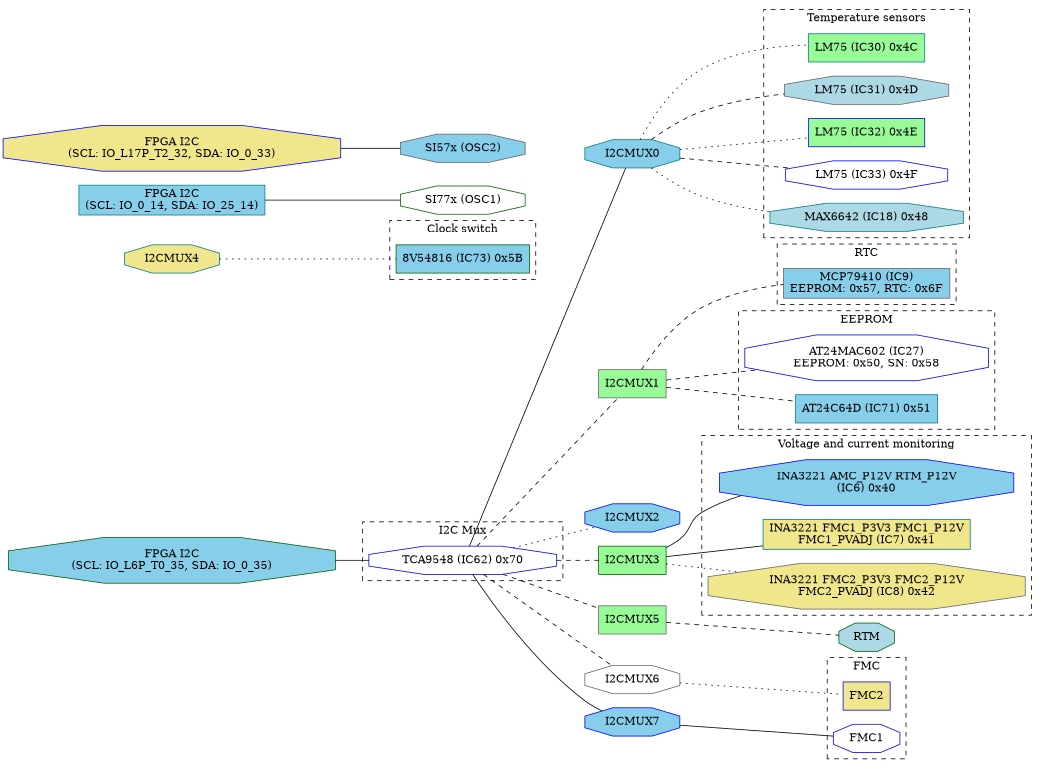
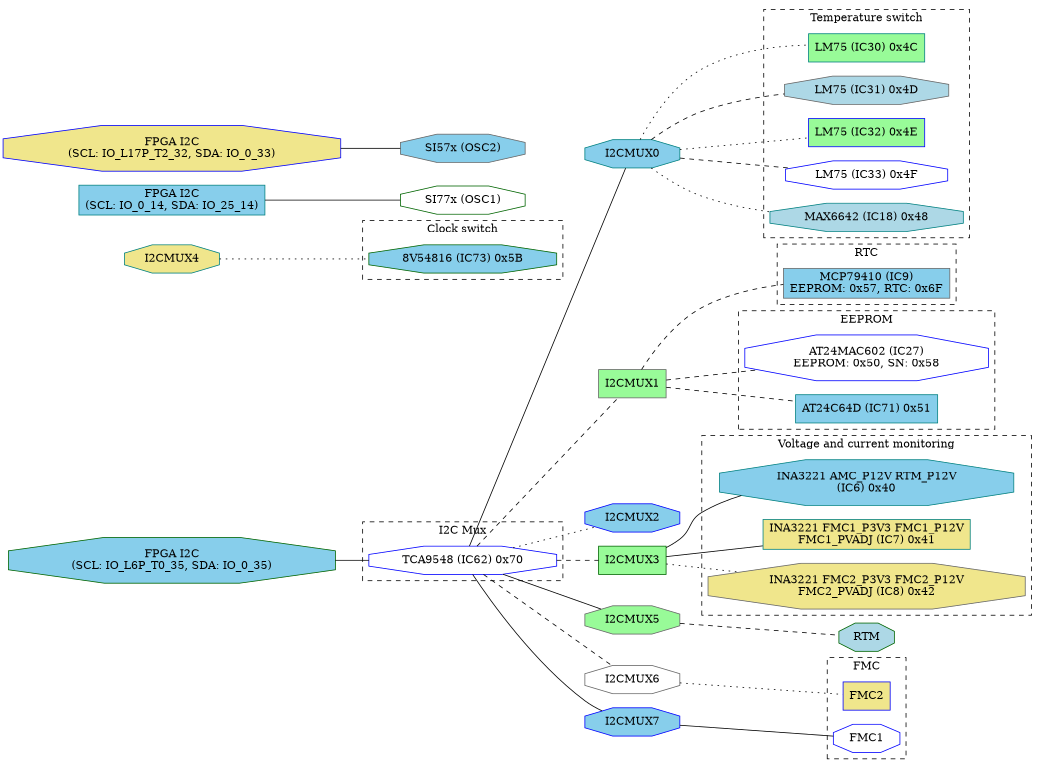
cluster "Temperature sensors": label "Temperature sensors" -> "Temperature switch"
node "8V54816 (IC73) 0x5B": shape box -> octagon
node "INA3221 AMC_P12V RTM_P12V (IC6) 0x40": color blue -> teal
edge "TCA9548 (IC62) 0x70" -- "I2CMUX5": style dashed -> solid
node "I2CMUX5": shape box -> octagon
